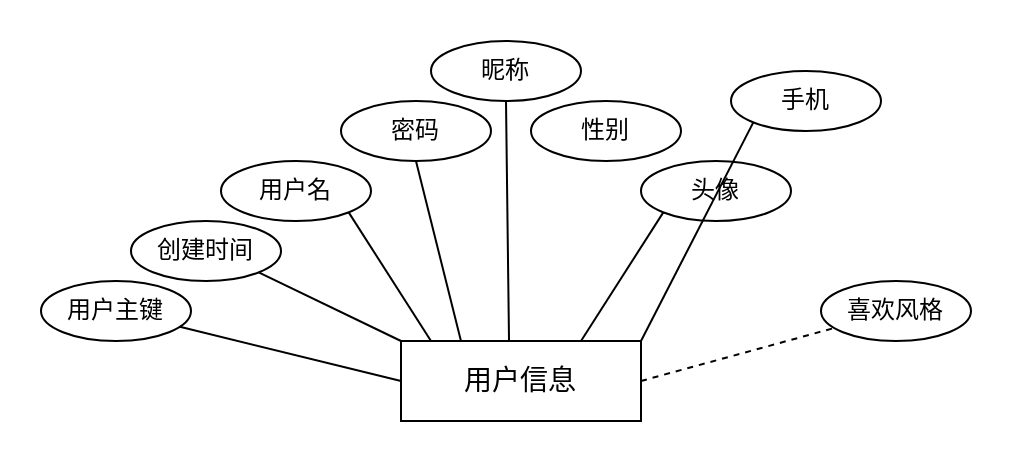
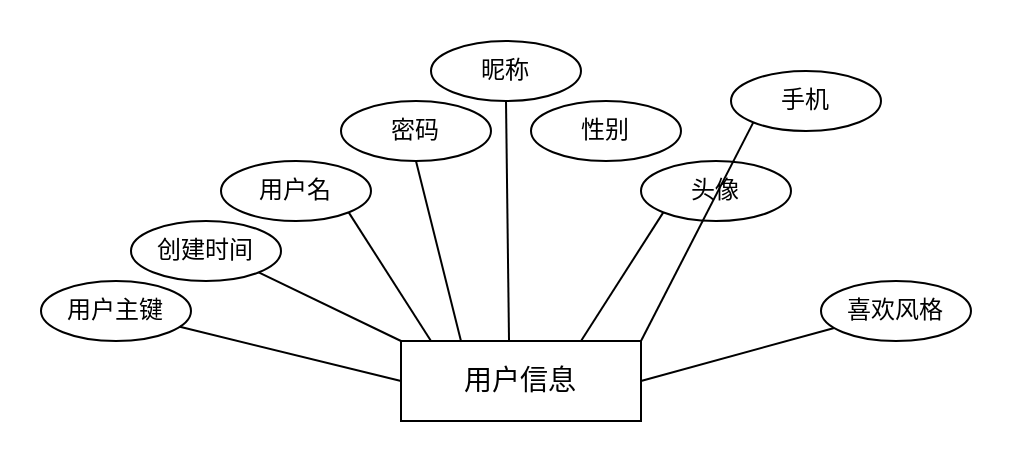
edge "喜欢风格" -- "用户信息": style dashed -> solid
